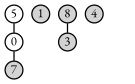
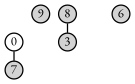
node "5": removed
node "1": label "1" -> "9"
node "4": removed
node "6": added
